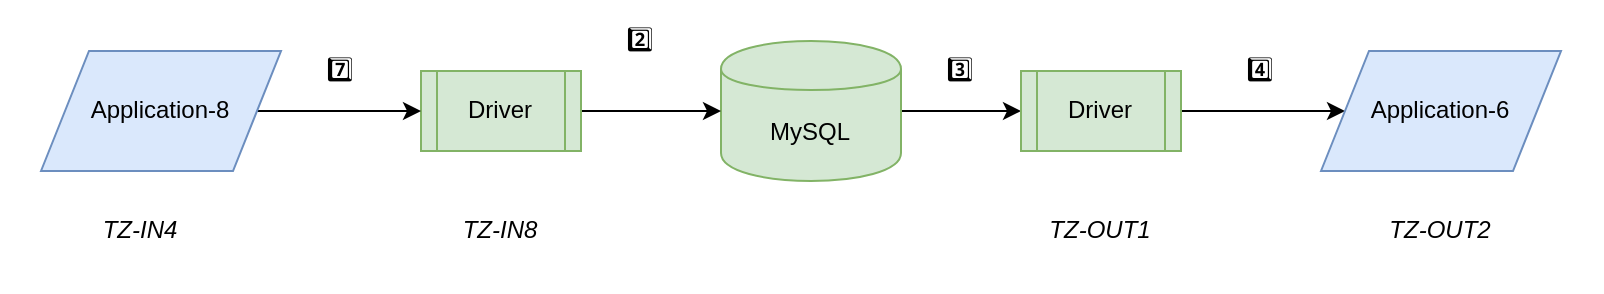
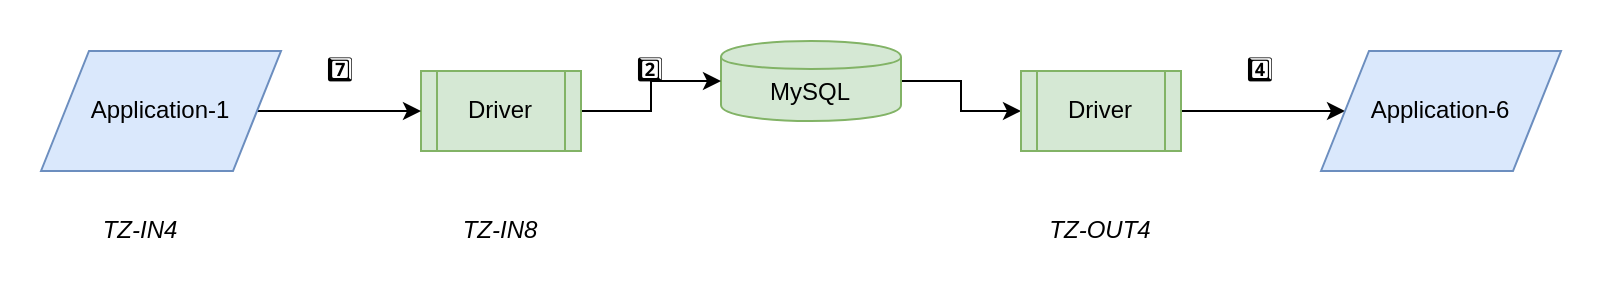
node "2️⃣": moved (641, 41) -> (651, 71)
node "3️⃣": removed
node "Application-8": label "Application-8" -> "Application-1"
node "MySQL": size 180x140 -> 180x80
node "TZ-OUT1": label "TZ-OUT1" -> "TZ-OUT4"
node "TZ-OUT2": removed
